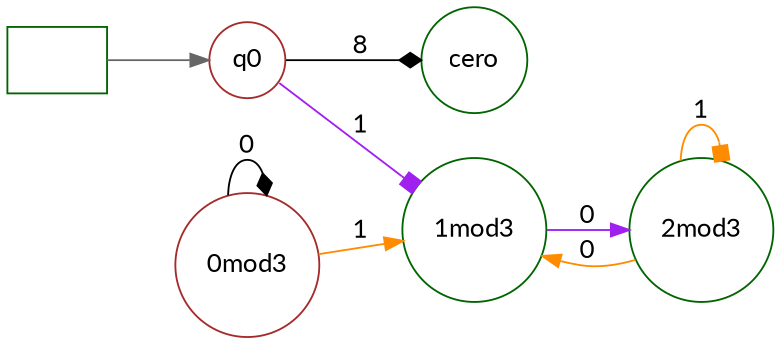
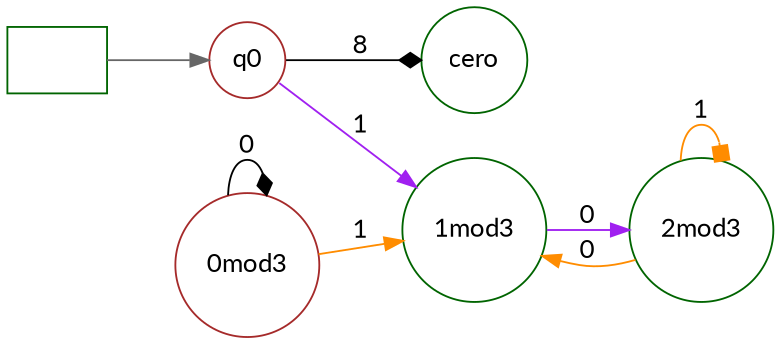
edge "q0" -> "1mod3": arrowhead box -> normal
